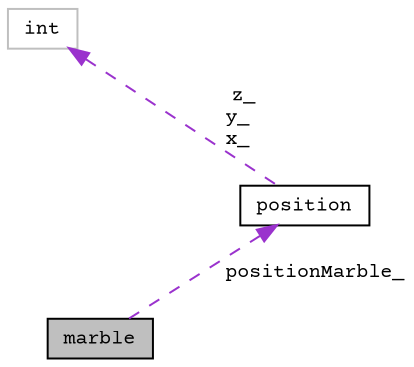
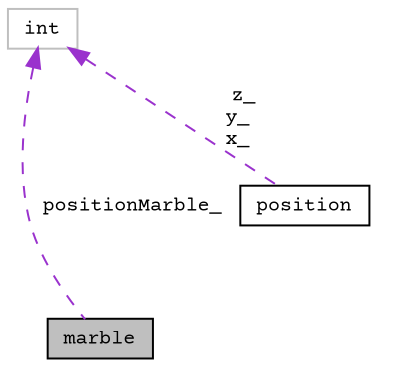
edge "marble" -> "position": now "marble" -> "int"
